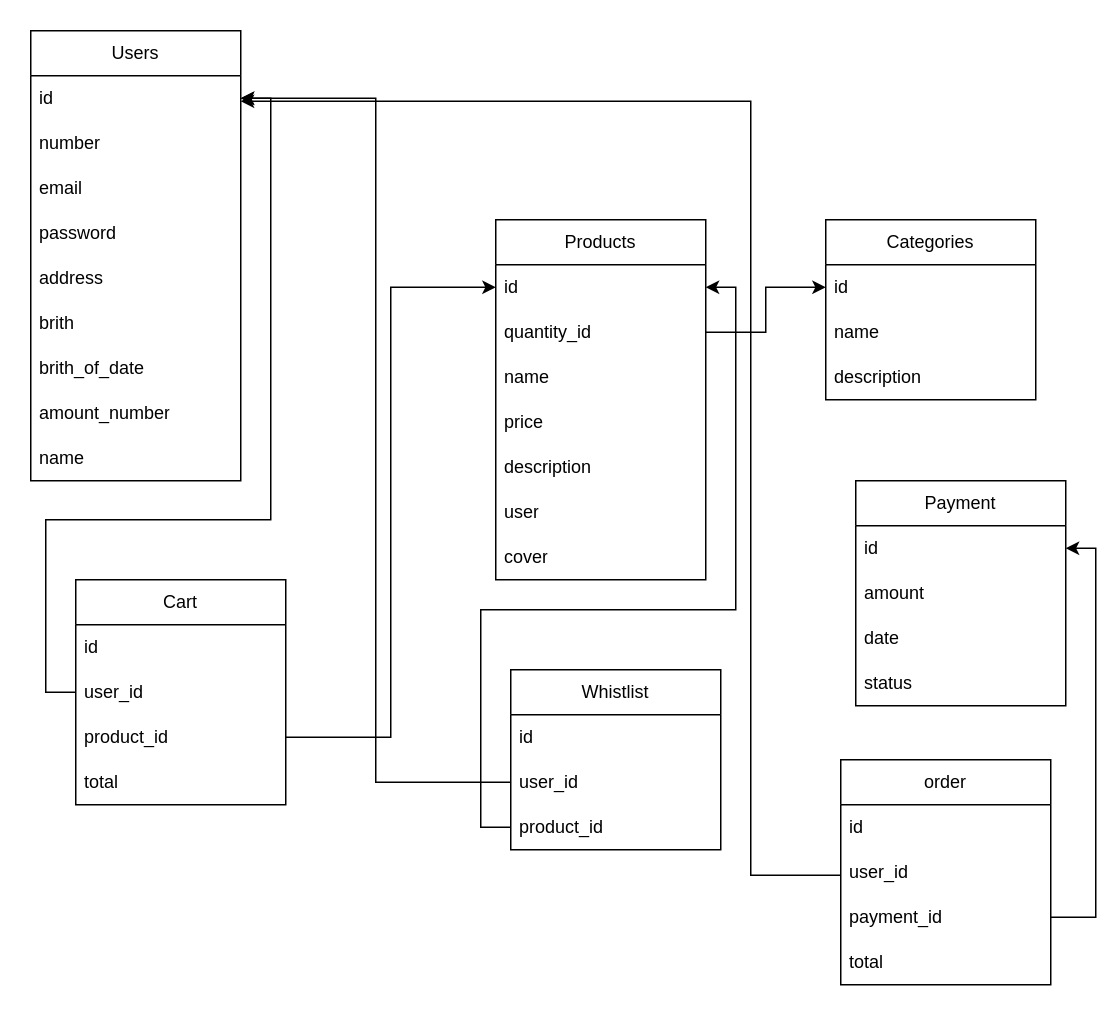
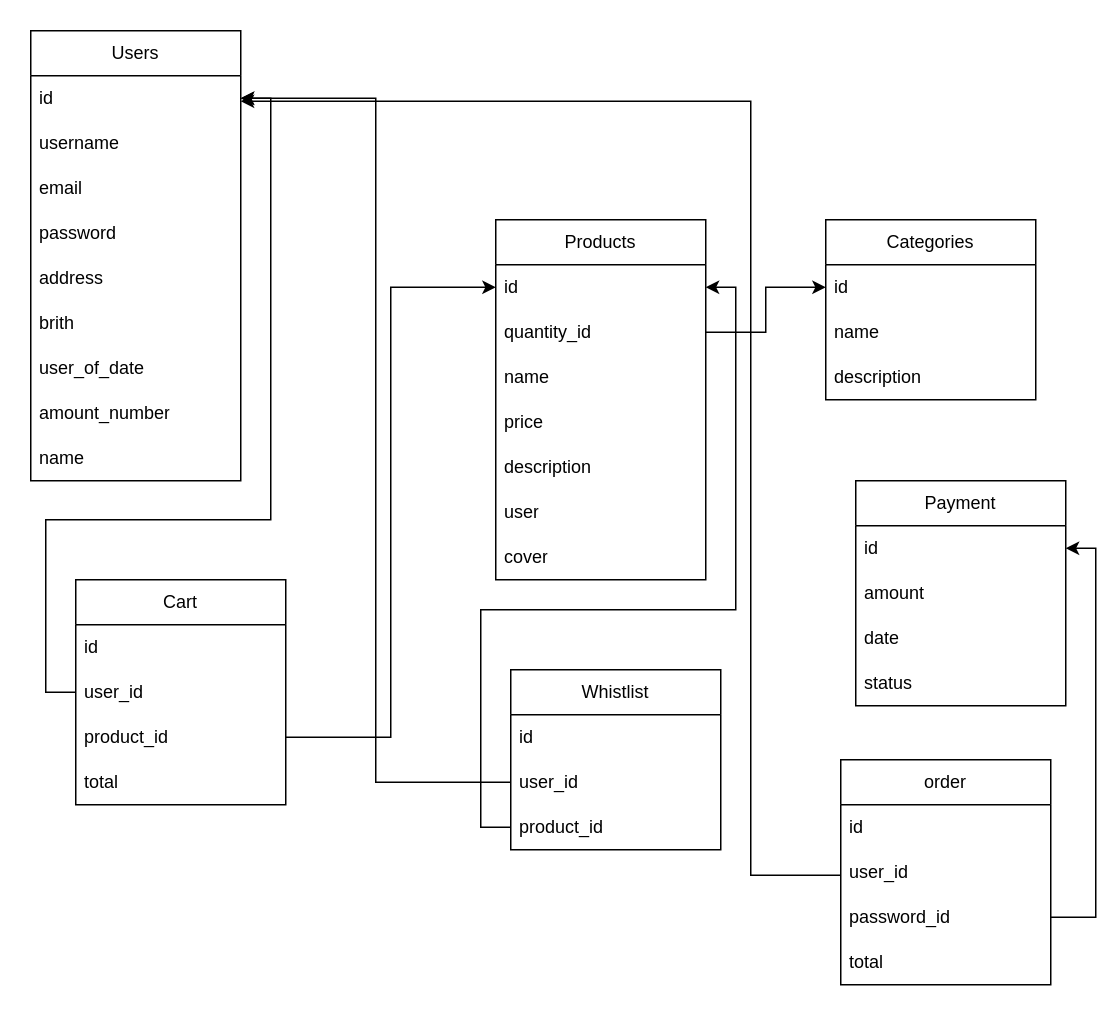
node "number": label "number" -> "username"
node "brith_of_date": label "brith_of_date" -> "user_of_date"
node "payment_id": label "payment_id" -> "password_id"
